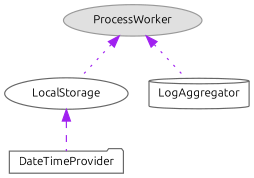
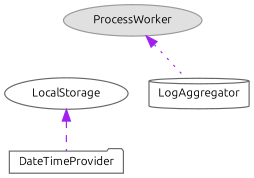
edge "LocalStorage" -> "ProcessWorker": removed
